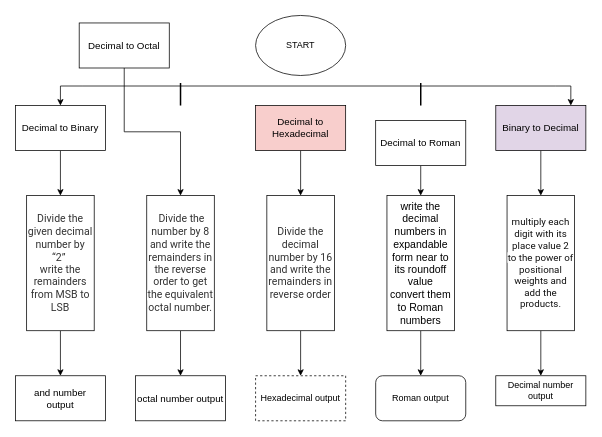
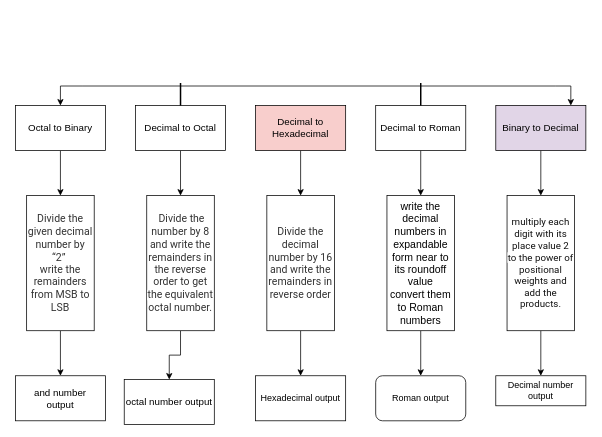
node "Decimal to Octal": moved (124, 45) -> (180, 128)
node "START": removed
node "Decimal to Binary": label "Decimal to Binary" -> "Octal to Binary"
node "Decimal to Roman": moved (420, 143) -> (420, 128)
node "octal number output": moved (180, 398) -> (169, 402)
node "Hexadecimal output": style dashed -> solid
